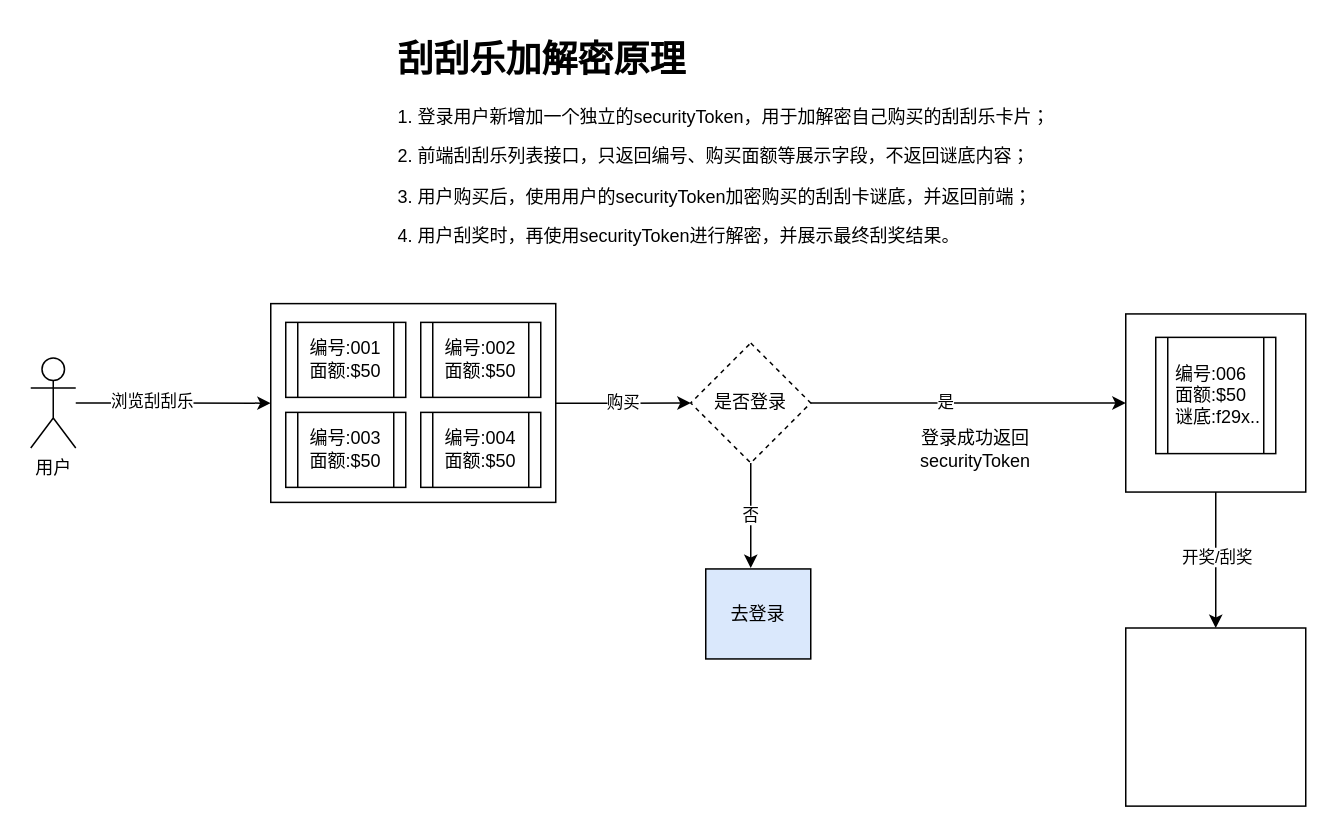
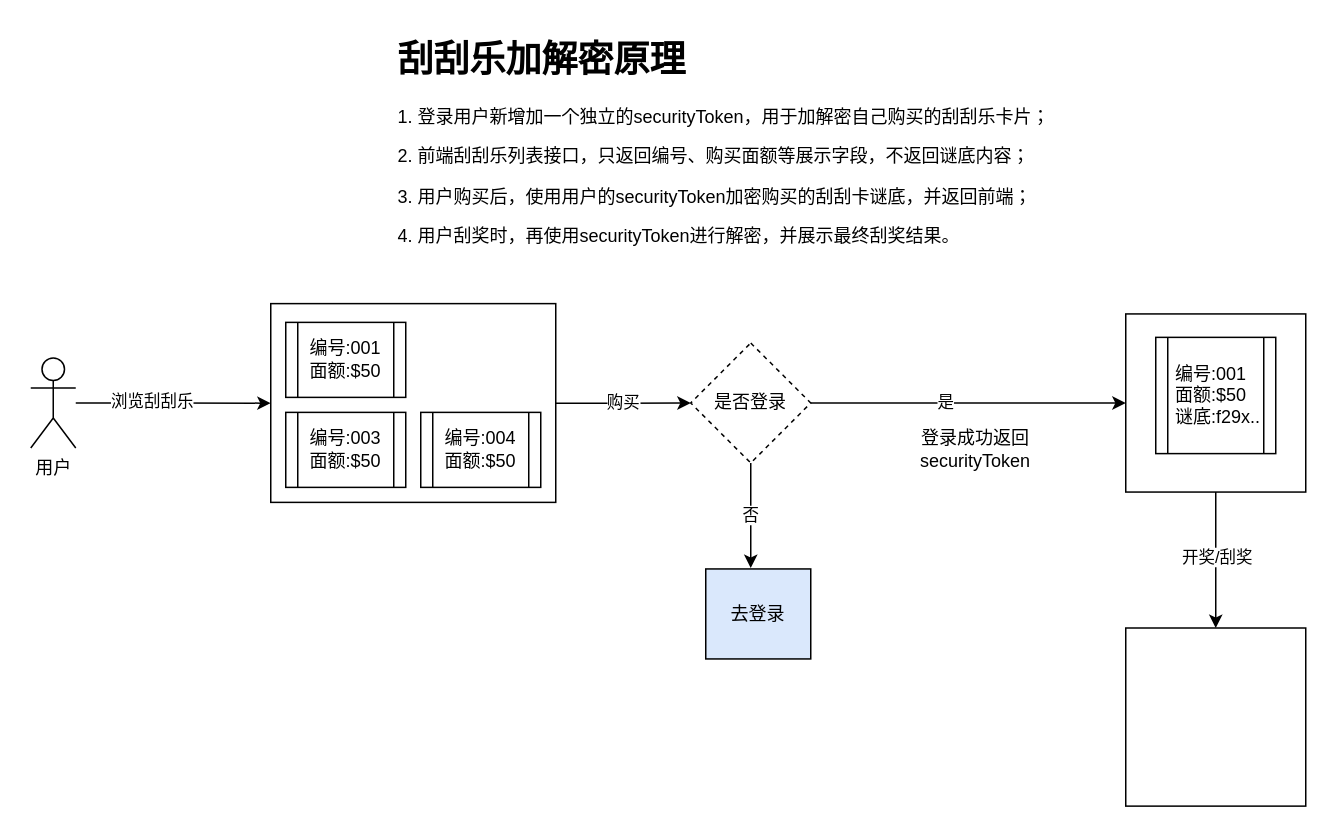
node "编号:002 面额:$50": removed
node "编号:006 面额:$50 谜底:f29x..": label "编号:006 面额:$50 谜底:f29x.." -> "编号:001 面额:$50 谜底:f29x.."
